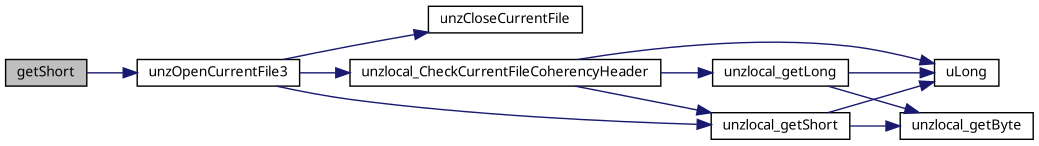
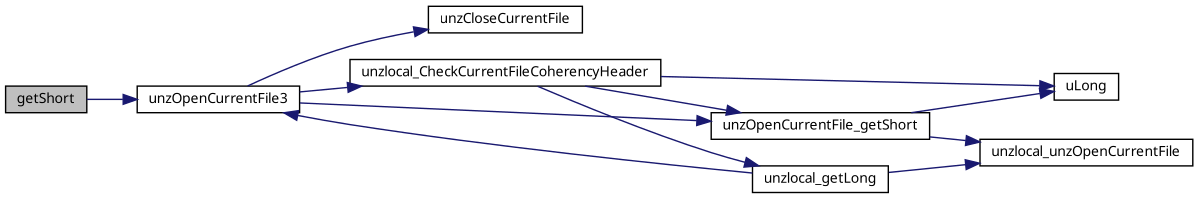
edge "unzlocal_getLong" -> "uLong": now "unzlocal_getLong" -> "unzOpenCurrentFile3"
node "unzlocal_getShort": label "unzlocal_getShort" -> "unzOpenCurrentFile_getShort"
node "unzlocal_getByte": label "unzlocal_getByte" -> "unzlocal_unzOpenCurrentFile"
